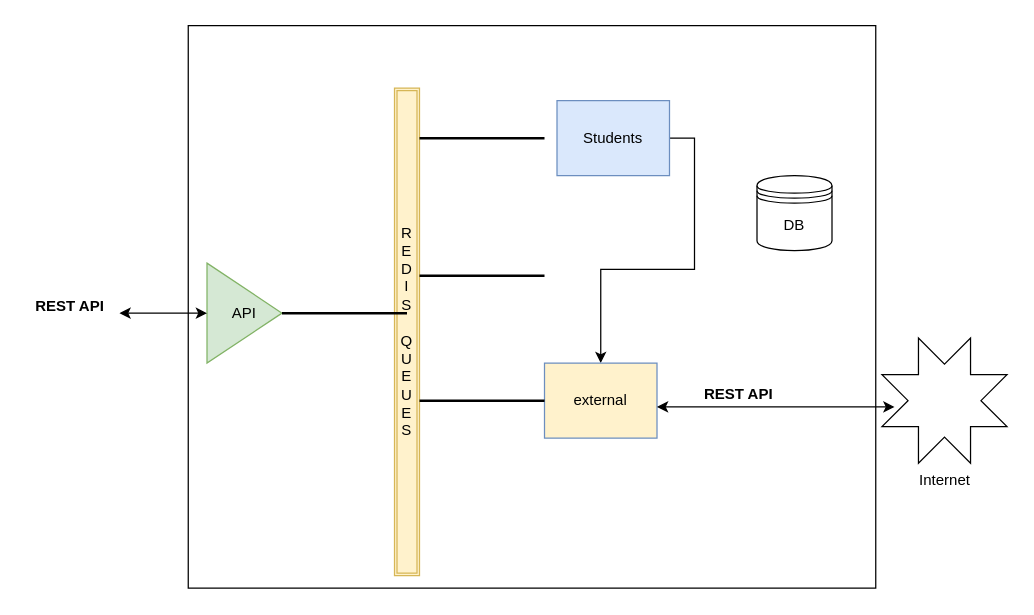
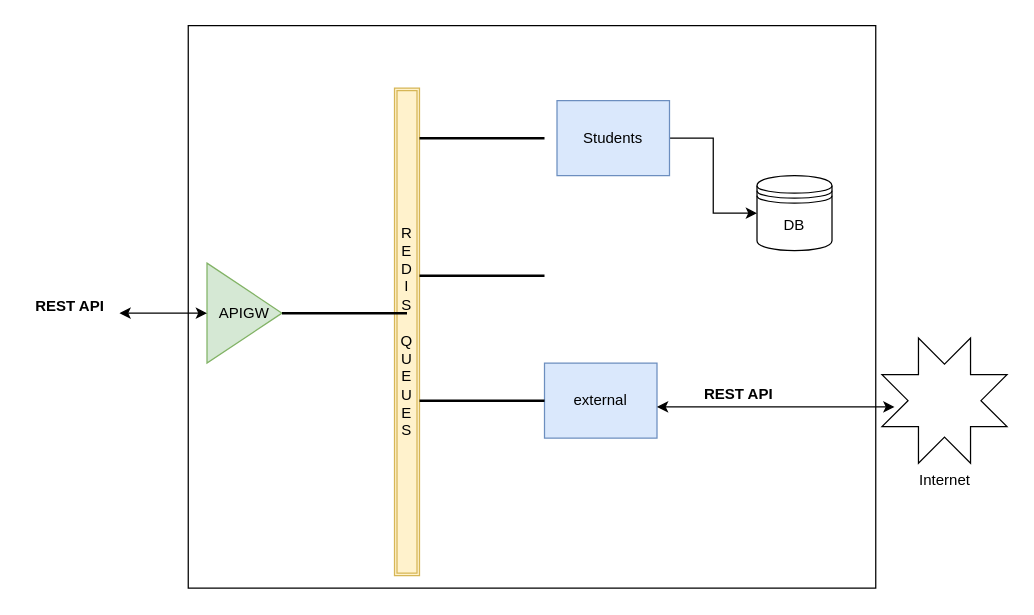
edge "Students" -> "external": now "Students" -> "DB"
node "API": label "API" -> "APIGW"
node "external": fillcolor #fff2cc -> #dae8fc
